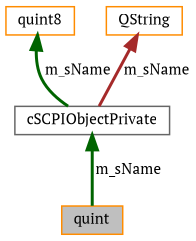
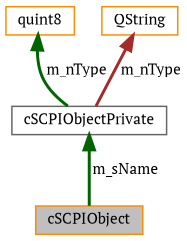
edge "cSCPIObjectPrivate" -> "quint8": label " m_sName" -> " m_nType"
edge "cSCPIObjectPrivate" -> "QString": label " m_sName" -> " m_nType"
node "quint": label "quint" -> "cSCPIObject"
